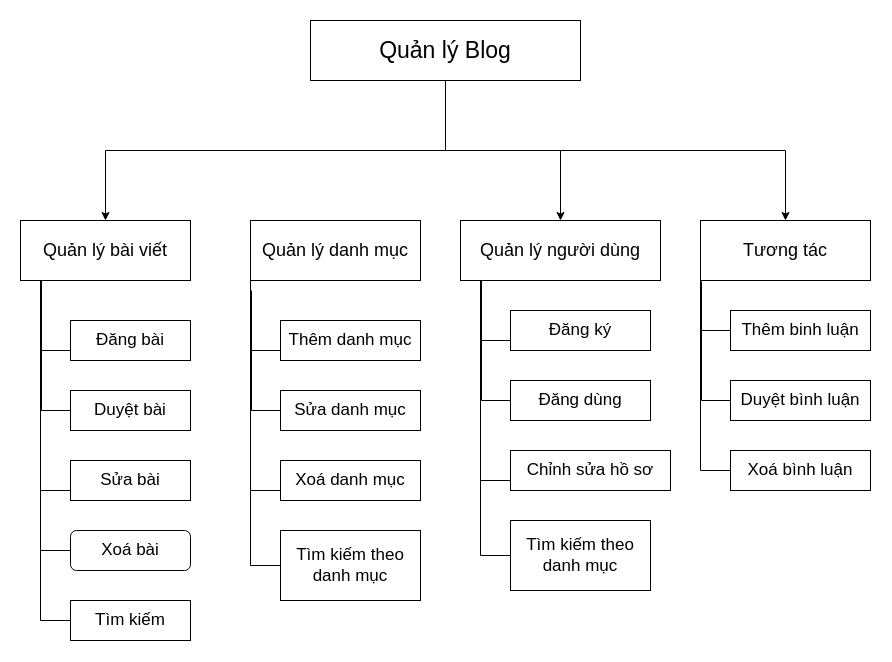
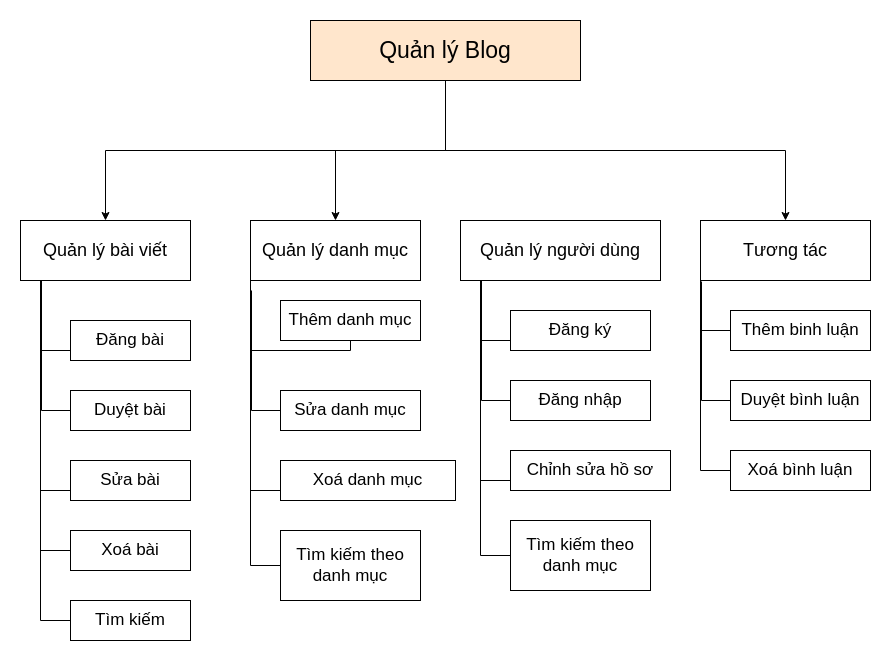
node "Quản lý Blog": fillcolor #ffffff -> #ffe6cc
edge "Quản lý Blog" -> "Quản lý người dùng": now "Quản lý Blog" -> "Quản lý danh mục"
node "Thêm danh mục": moved (351, 341) -> (351, 321)
node "Đăng dùng": label "Đăng dùng" -> "Đăng nhập"
node "Xoá danh mục": size 140x40 -> 175x40
node "Xoá bài": shape rounded rectangle -> rectangle
